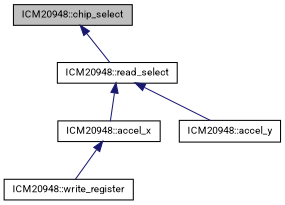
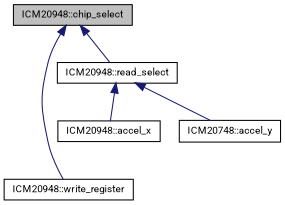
node "ICM20948::accel_y": label "ICM20948::accel_y" -> "ICM20748::accel_y"
edge "ICM20948::write_register" -> "ICM20948::accel_x": now "ICM20948::write_register" -> "ICM20948::chip_select"
